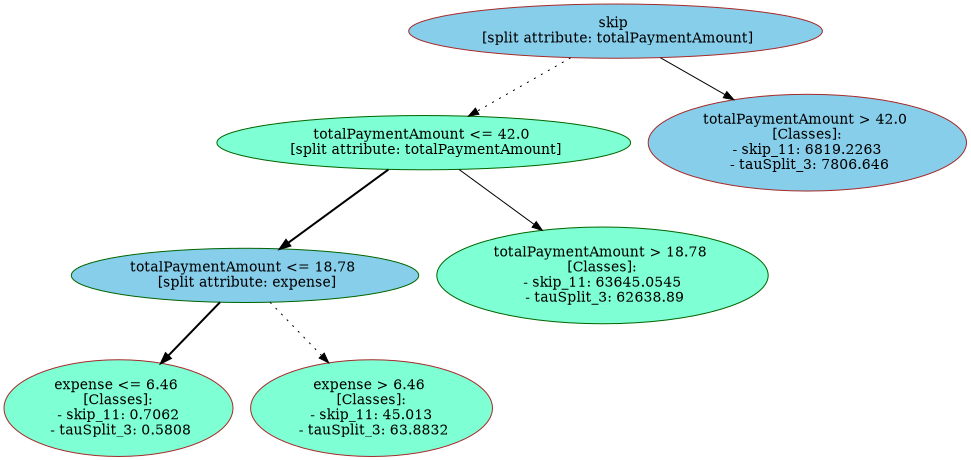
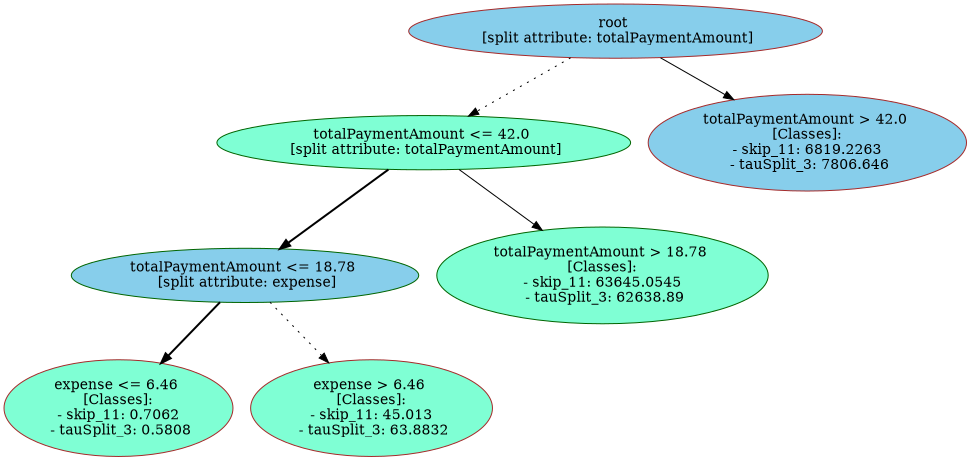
node "skip [split attribute: totalPaymentAmount]": label "skip [split attribute: totalPaymentAmount]" -> "root [split attribute: totalPaymentAmount]"
